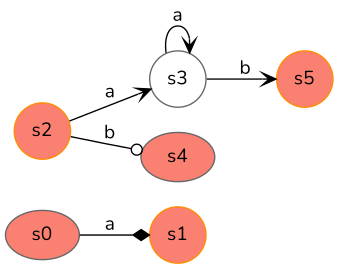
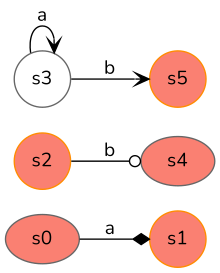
edge "s2" -> "s3": removed, label "a"
